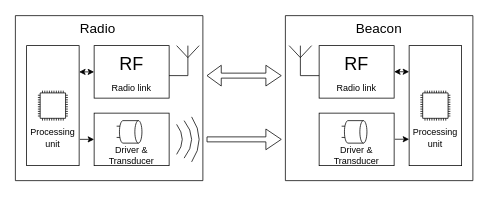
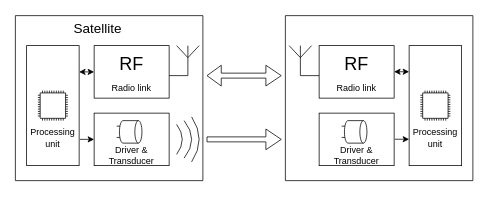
node "Radio": label "Radio" -> "Satellite"
node "Beacon": removed
